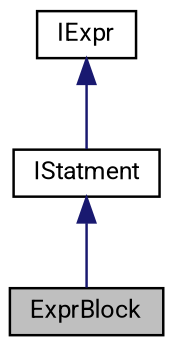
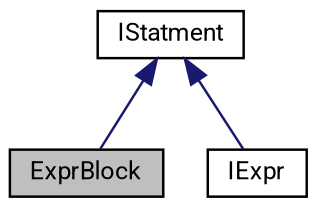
edge "IStatment" -> "IExpr": reversed
